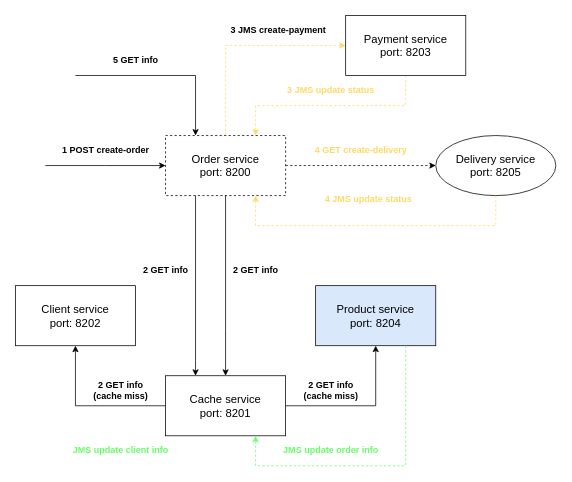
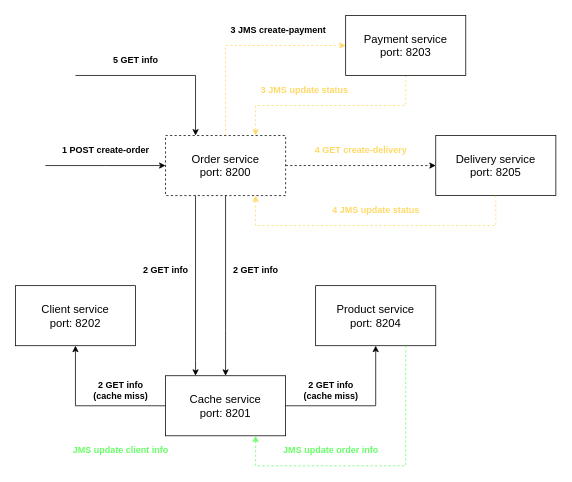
node "3 JMS update status": moved (330, 90) -> (304, 90)
node "Delivery service port: 8205": shape ellipse -> rectangle
node "4 JMS update status": moved (368, 199) -> (375, 210)
node "Product service port: 8204": fillcolor #dae8fc -> #ffffff
